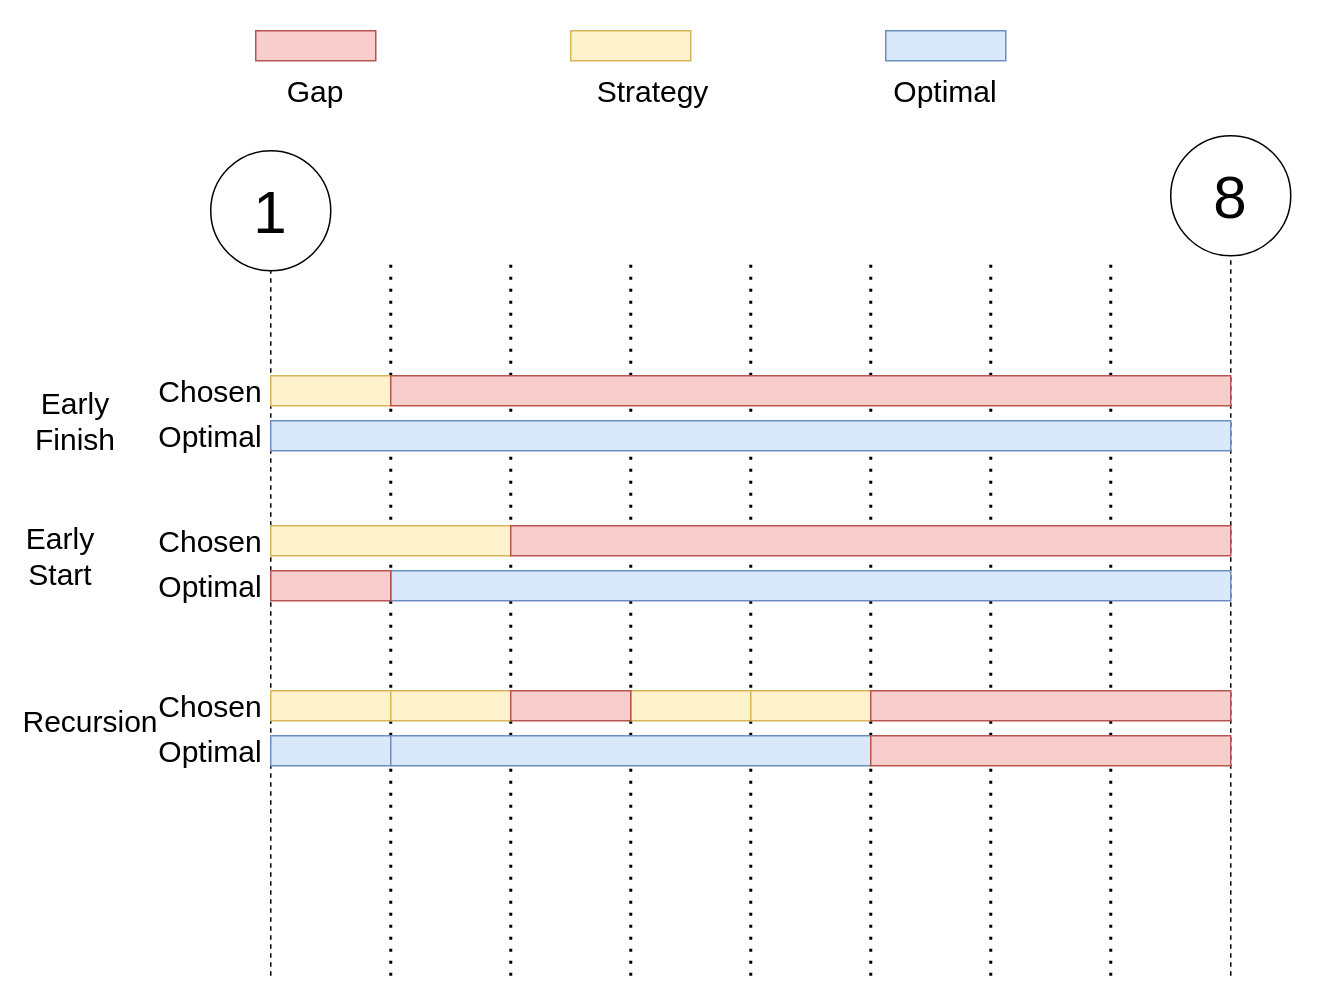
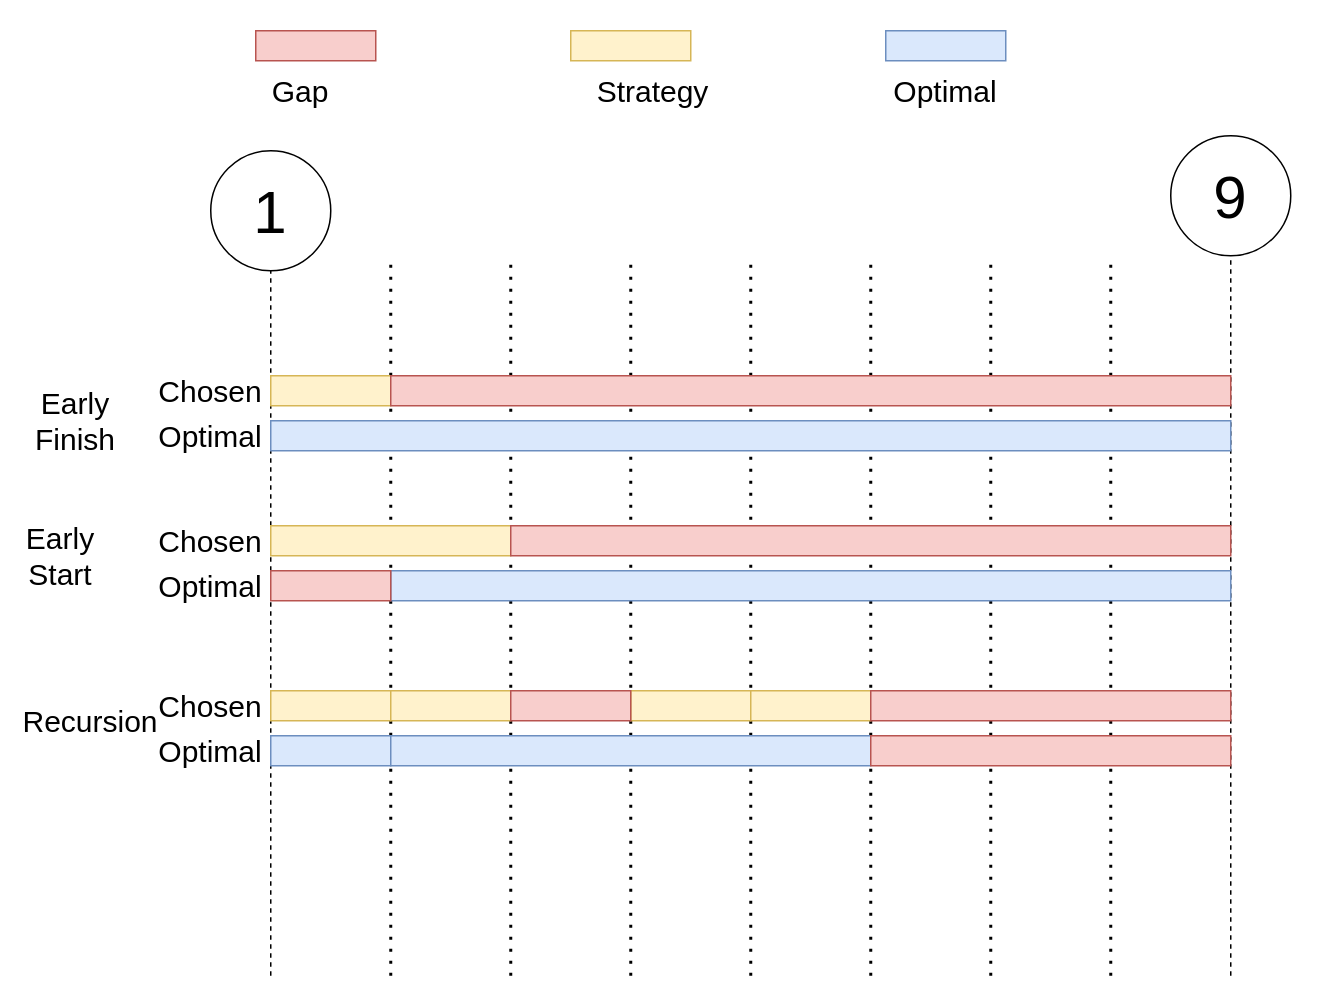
node "Gap": moved (316, 91) -> (301, 91)
node "8": label "8" -> "9"
